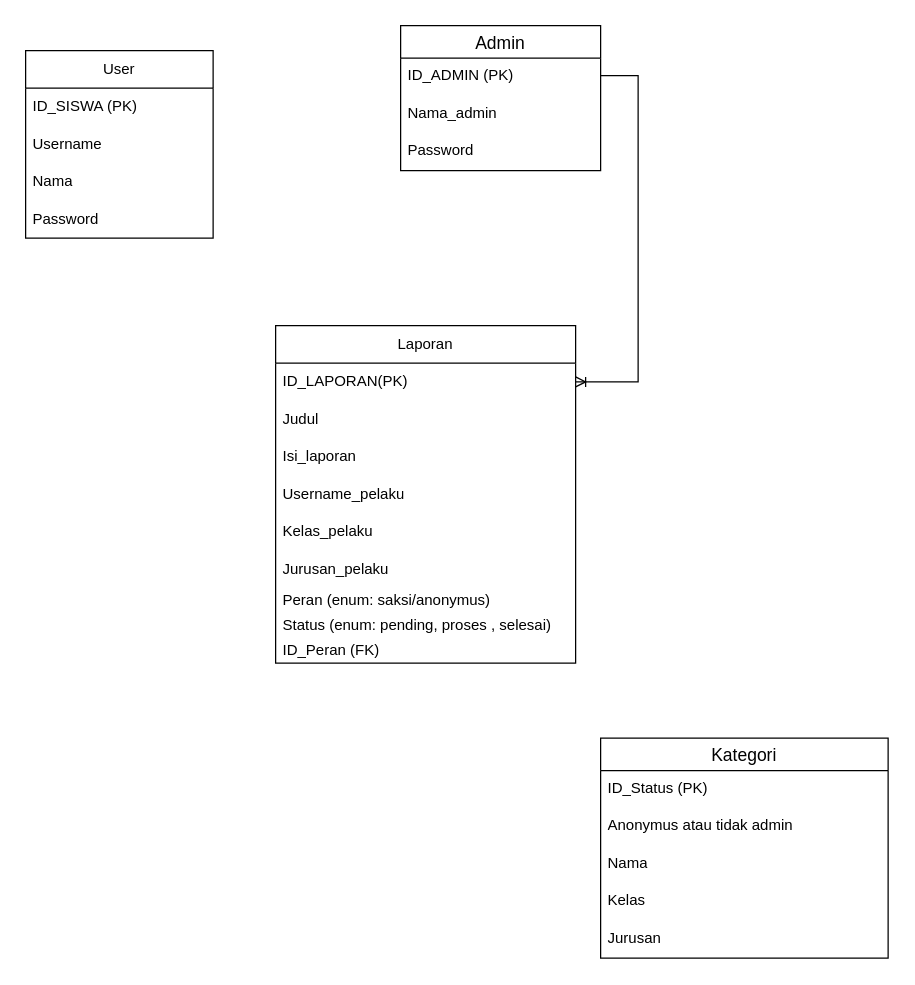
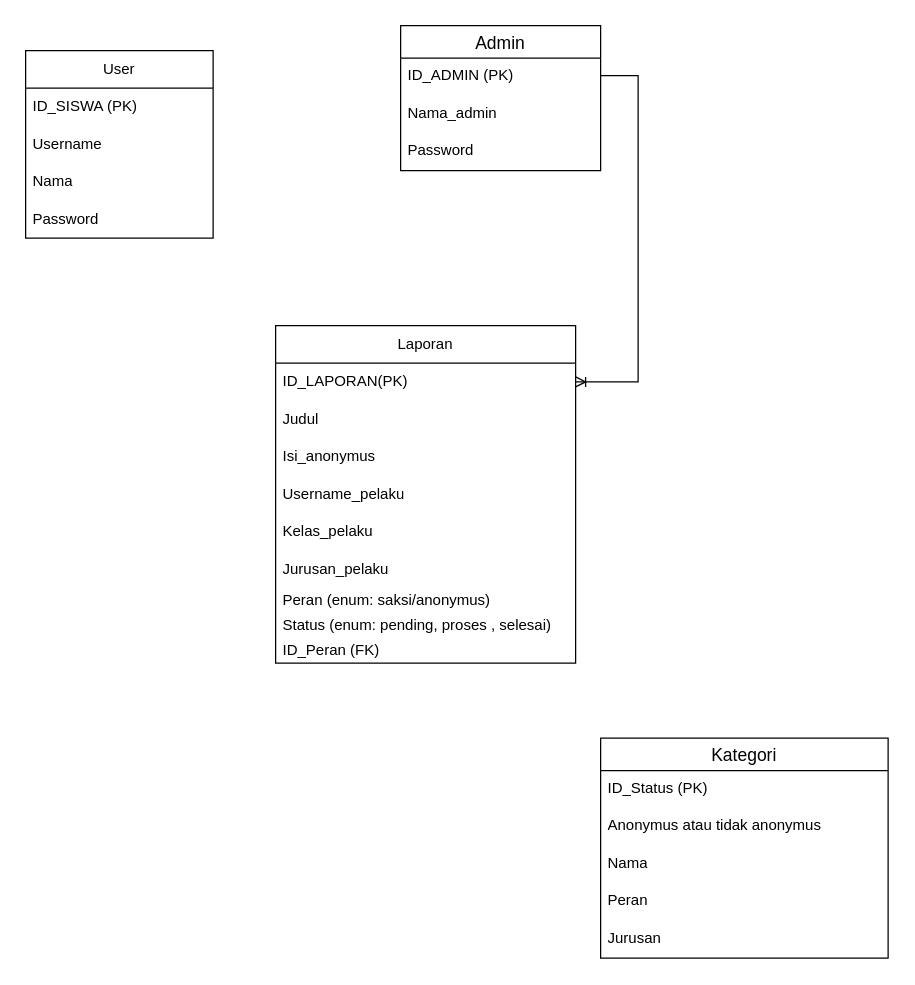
node "Isi_laporan": label "Isi_laporan" -> "Isi_anonymus"
node "Anonymus atau tidak admin": label "Anonymus atau tidak admin" -> "Anonymus atau tidak anonymus"
node "Kelas": label "Kelas" -> "Peran"
